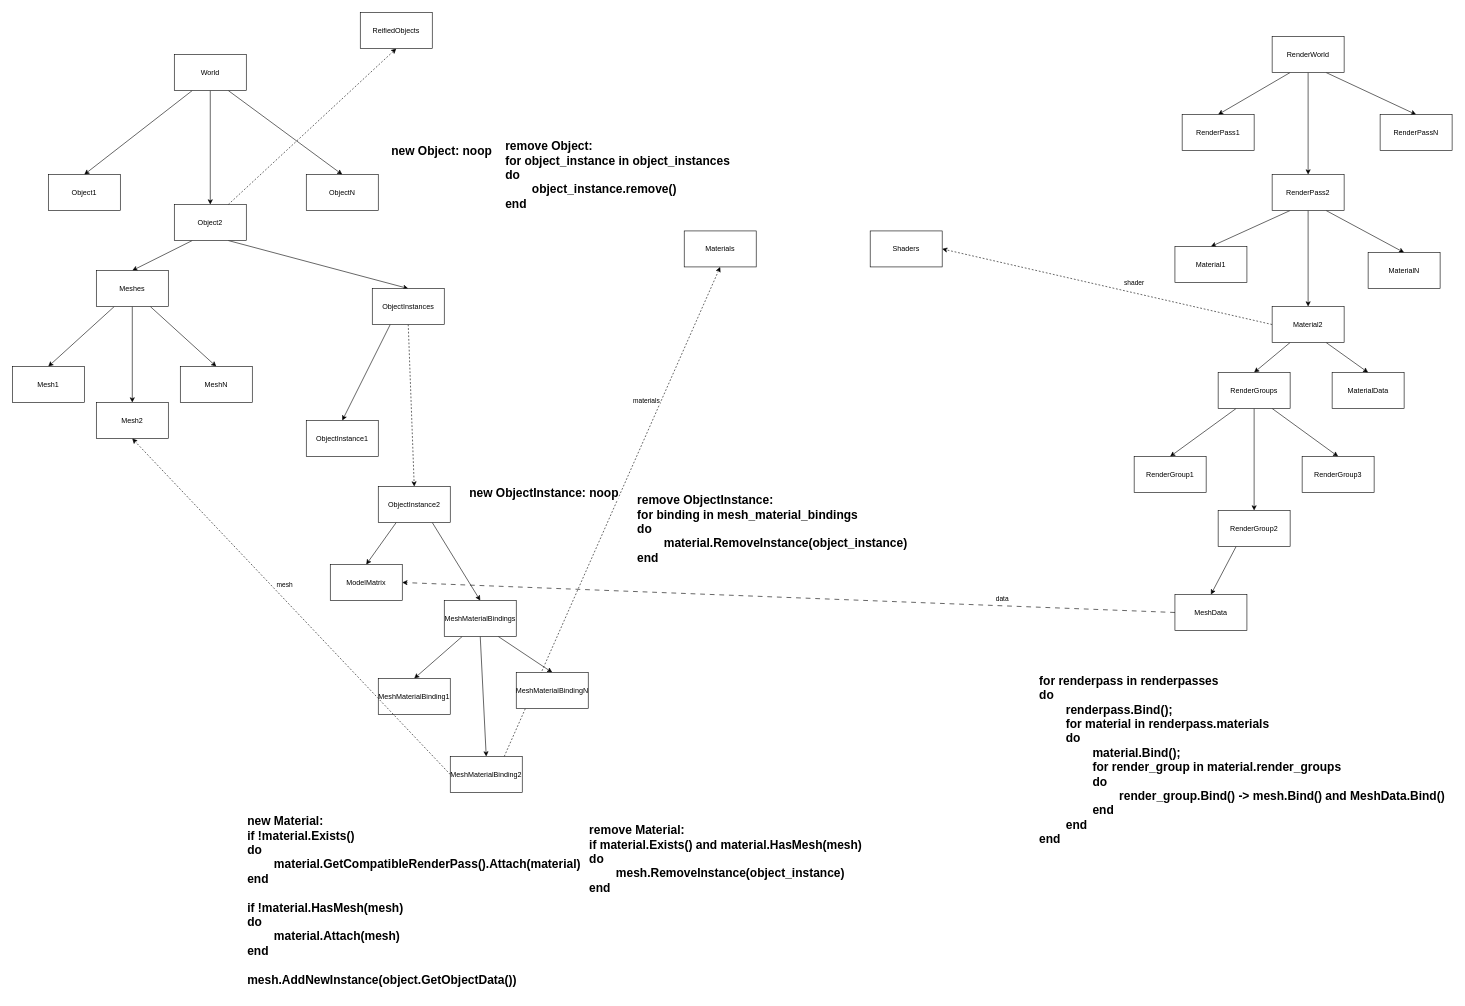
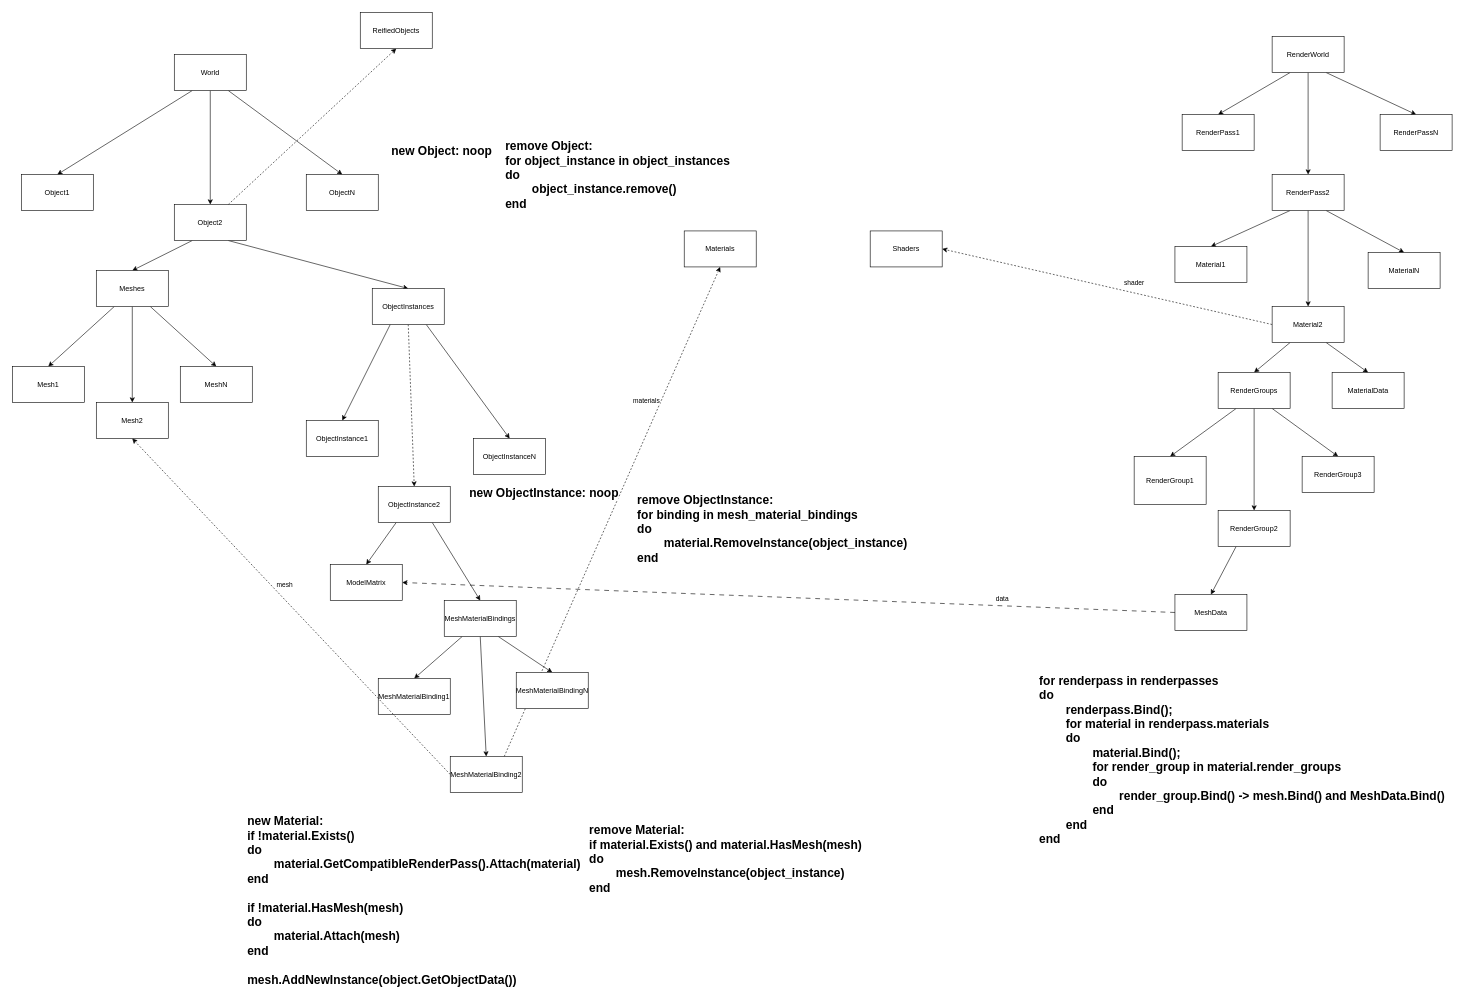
node "Object1": moved (84, 192) -> (57, 192)
edge "ObjectInstances" -> "ObjectInstanceN": added
node "ObjectInstanceN": added
node "RenderGroup1": size 72x36 -> 72x48
